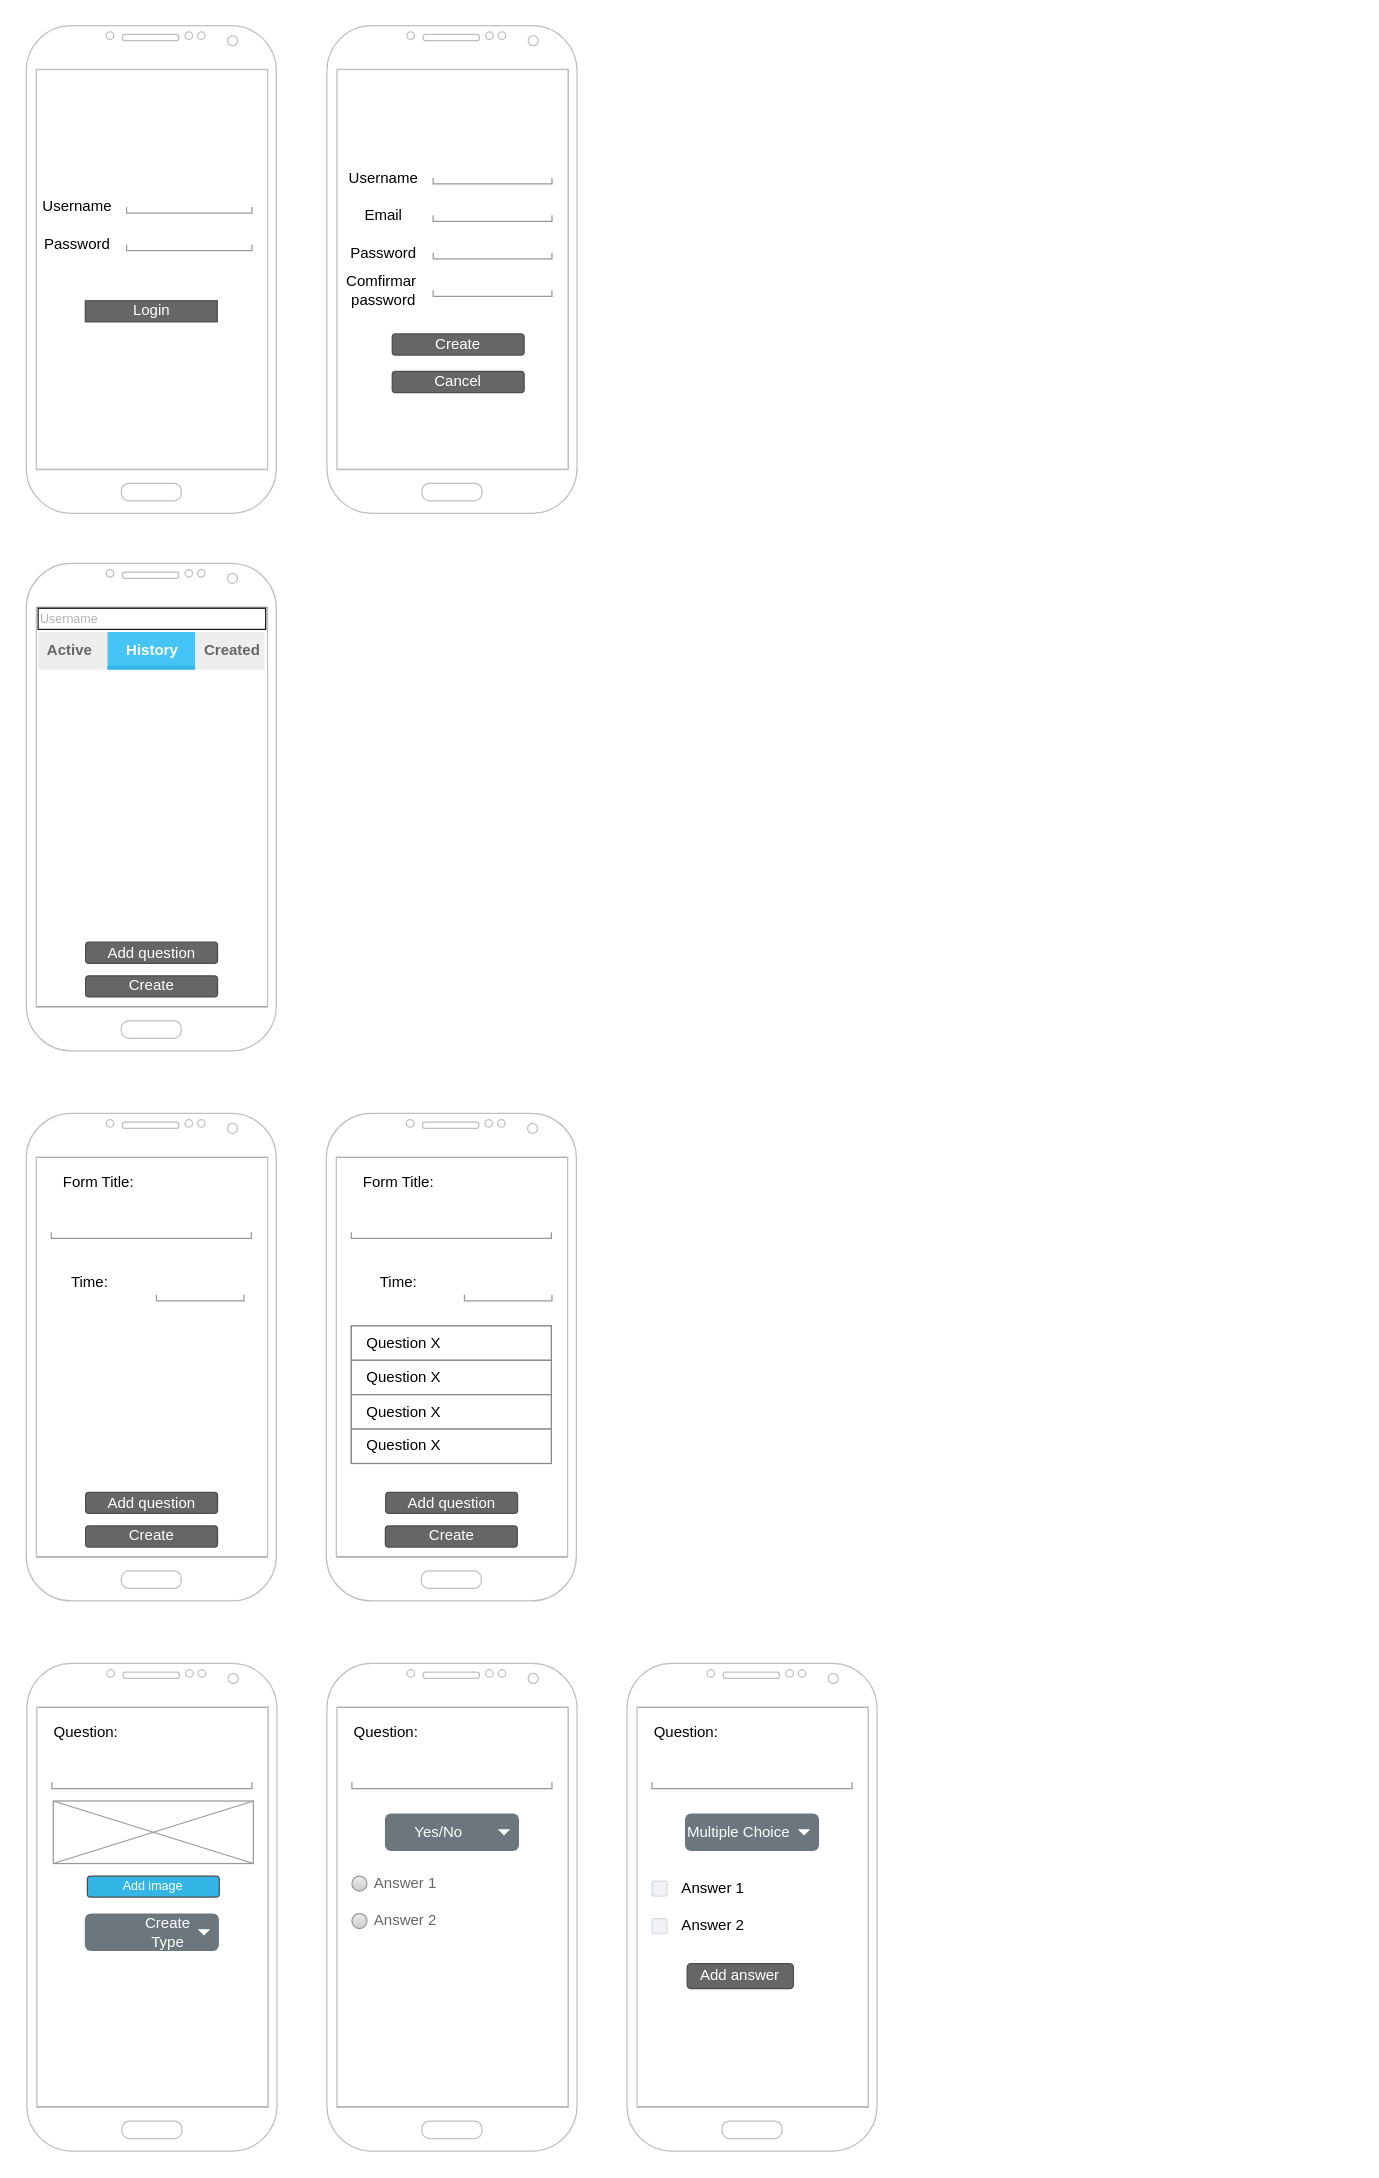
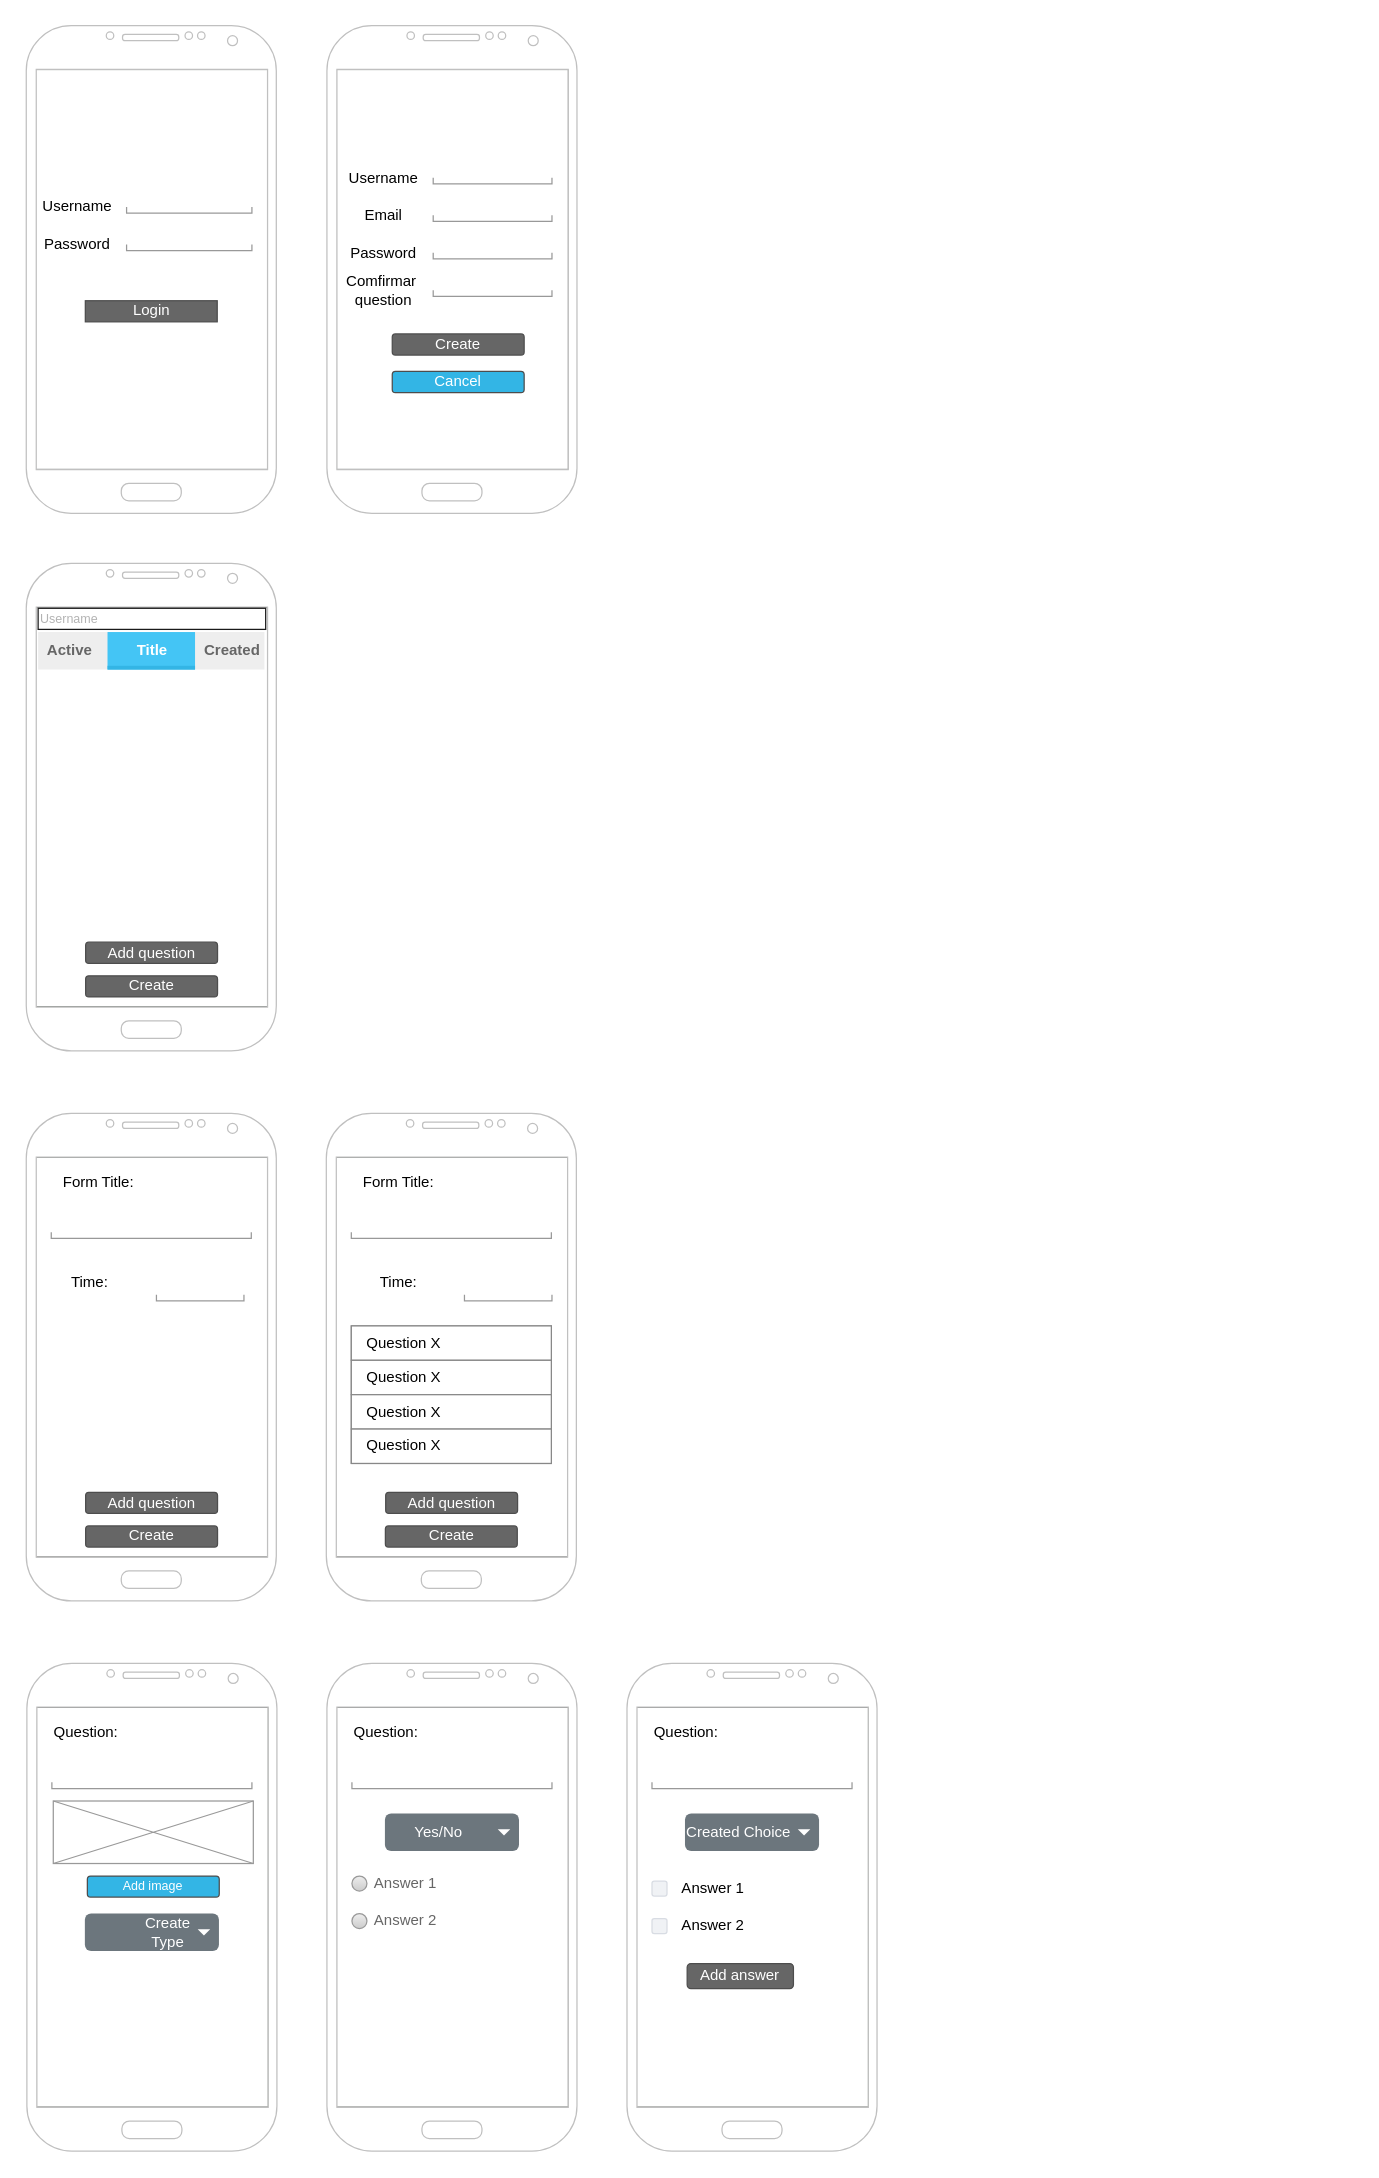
node "Comfirmar password": label "Comfirmar password" -> "Comfirmar question"
node "Cancel": fillcolor #666666 -> #33b5e5
node "History": label "History" -> "Title"
node "Multiple Choice": label "Multiple Choice" -> "Created Choice"
